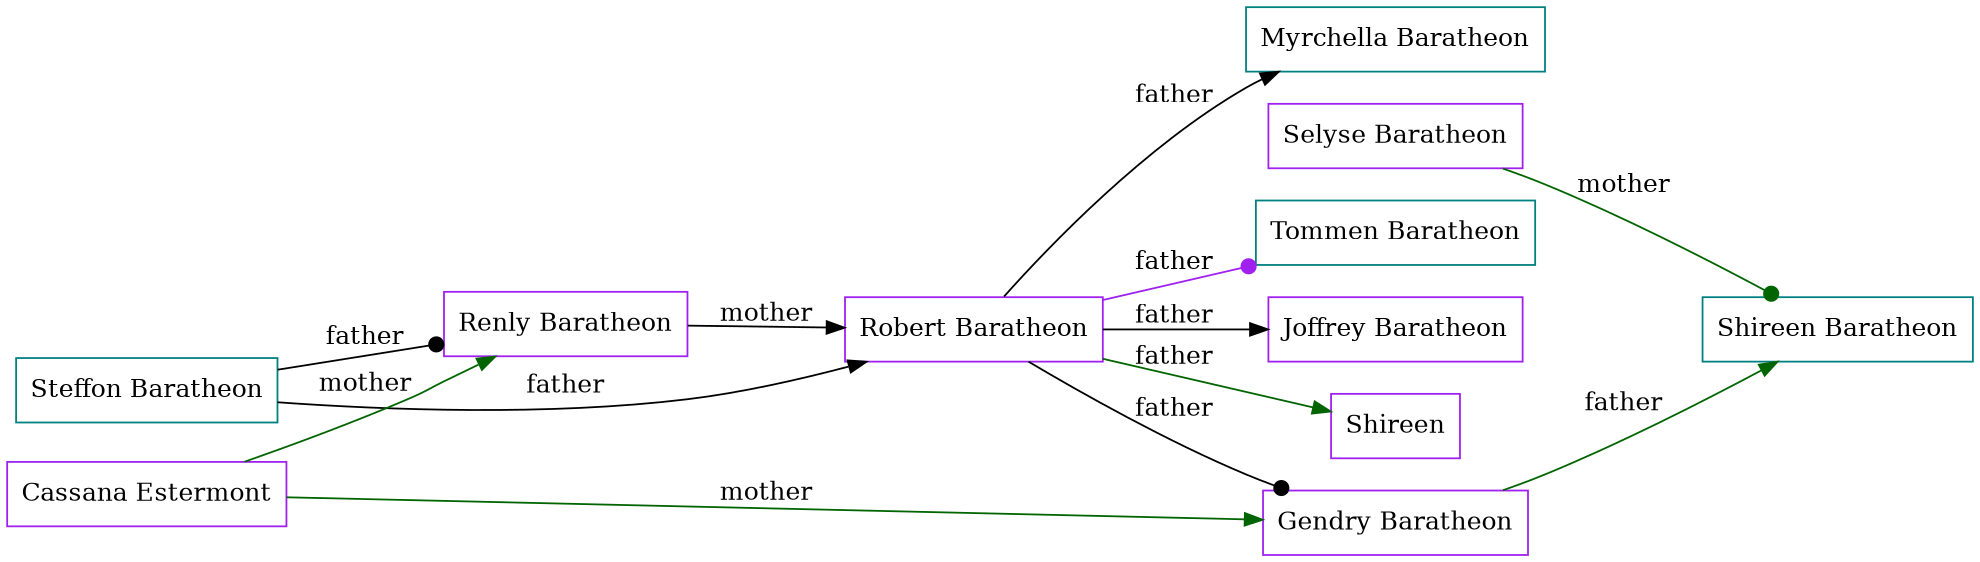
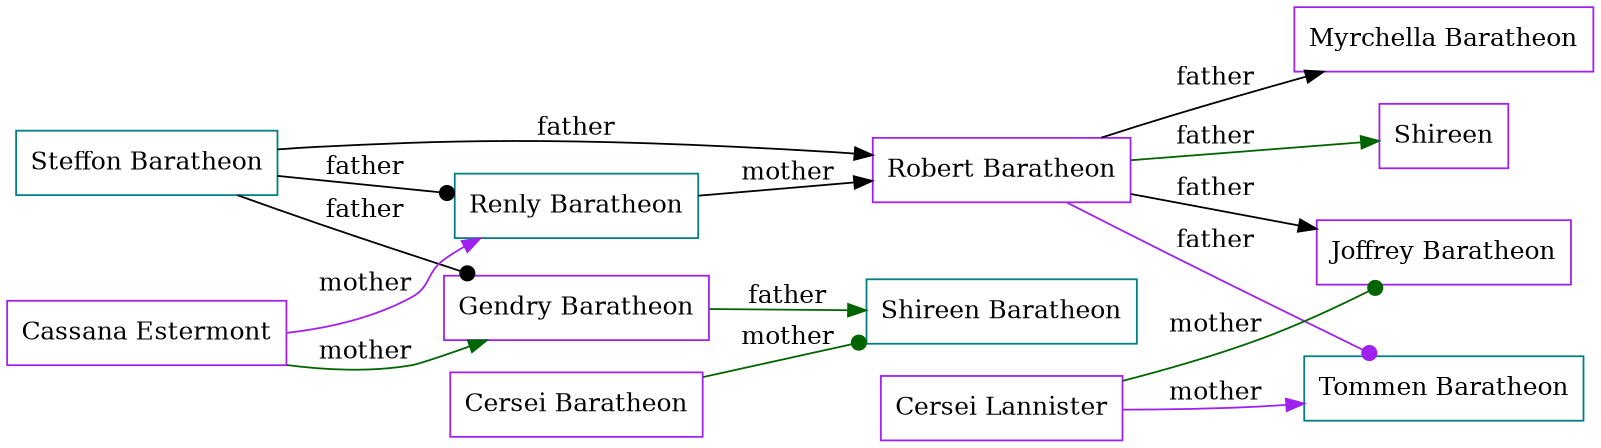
node "Myrchella Baratheon": color teal -> purple
node "Selyse Baratheon": label "Selyse Baratheon" -> "Cersei Baratheon"
node "Renly Baratheon": color purple -> teal
node "Cersei Lannister": added
edge "Cassana Estermont" -> "Renly Baratheon": color darkgreen -> purple
edge "Robert Baratheon" -> "Gendry Baratheon": now "Steffon Baratheon" -> "Gendry Baratheon"
